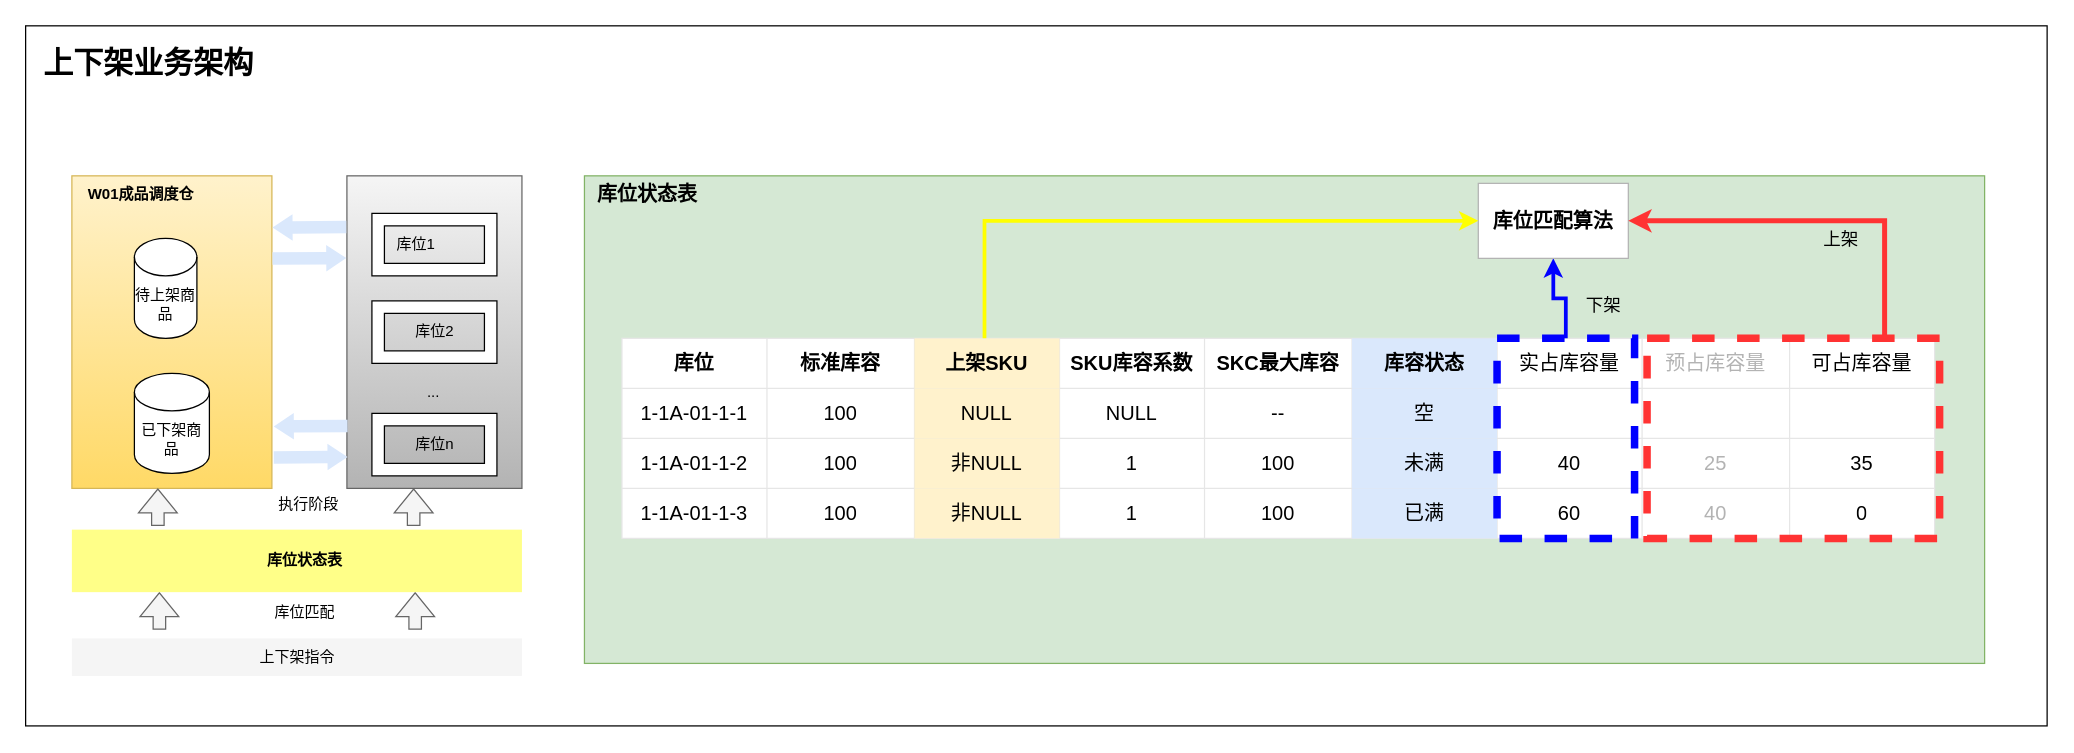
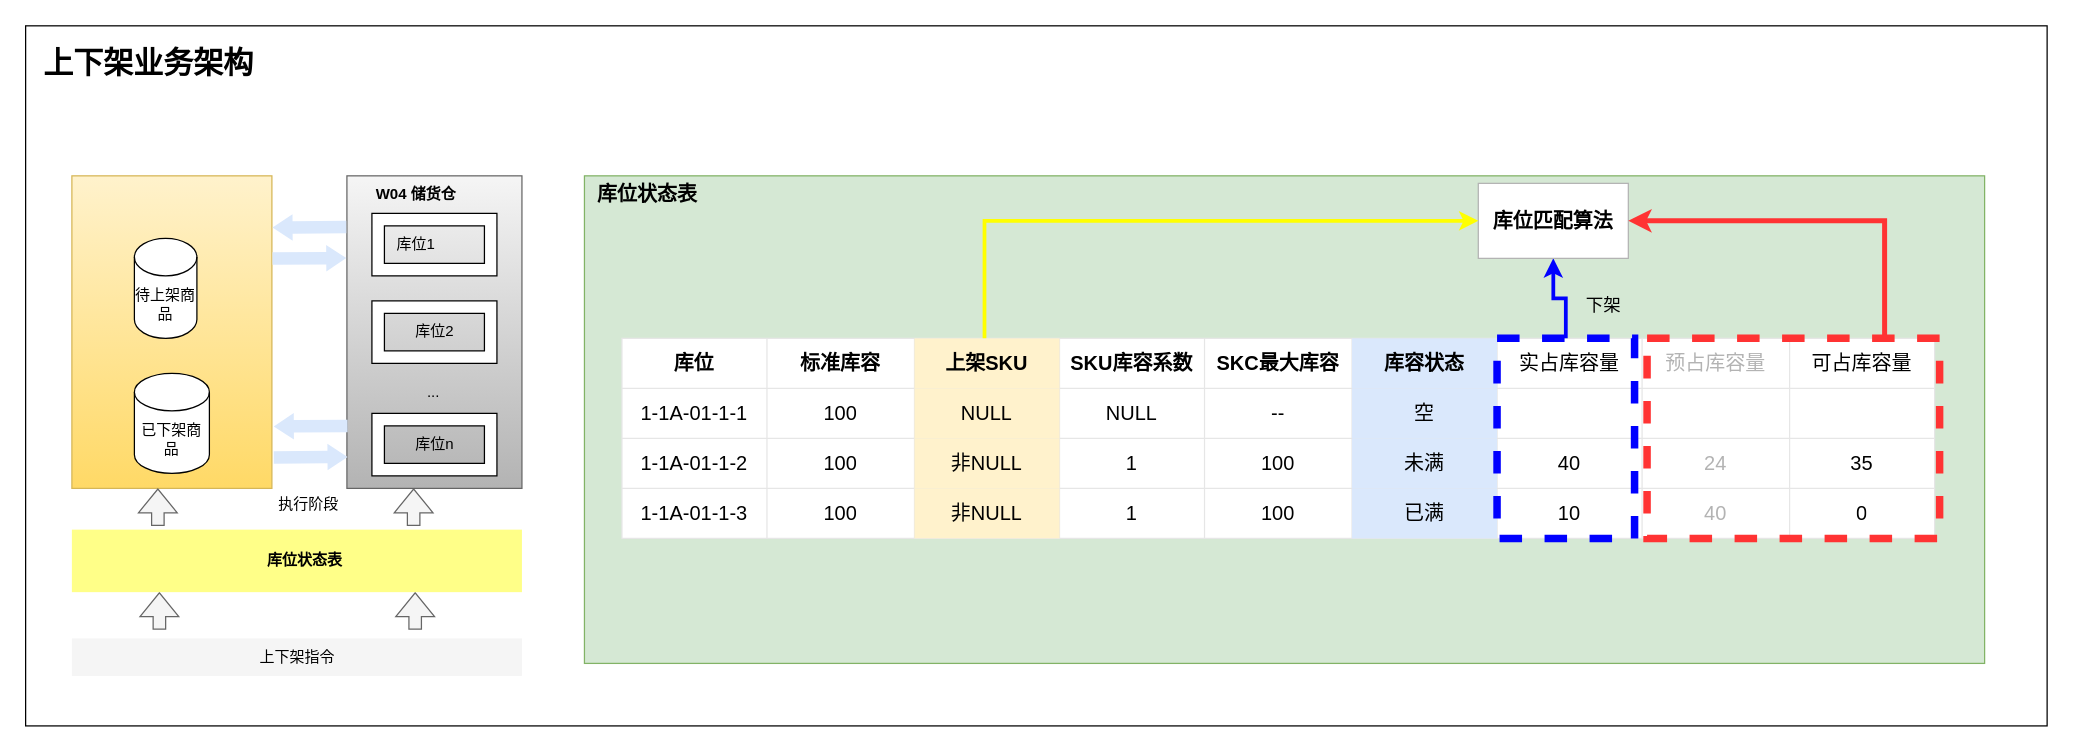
node "W01成品调度仓": removed
node "W04 储货仓": added
node "上架": removed
node "25": label "25" -> "24"
node "60": label "60" -> "10"
node "库位匹配": removed
